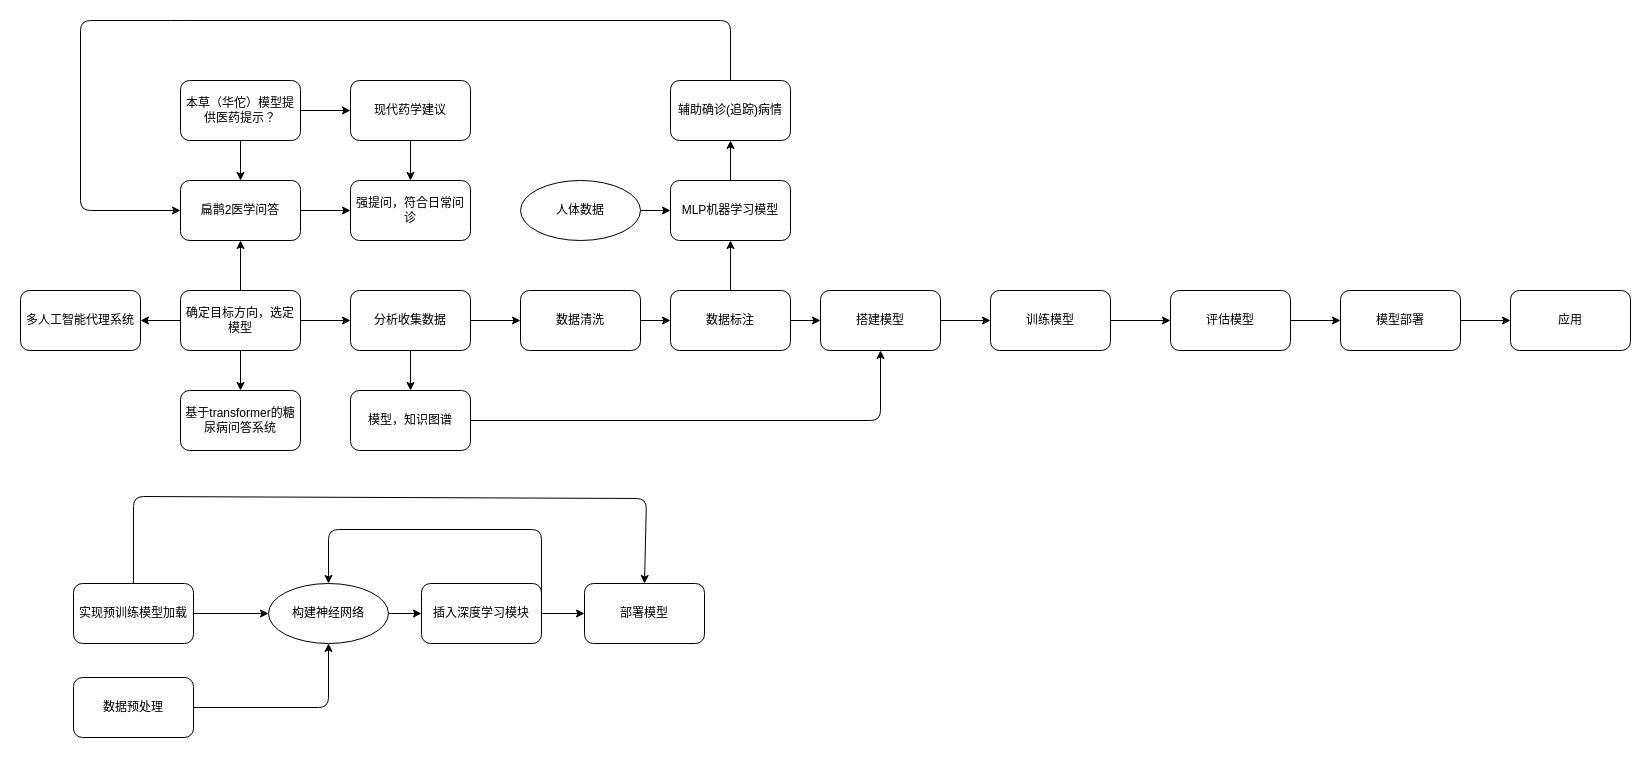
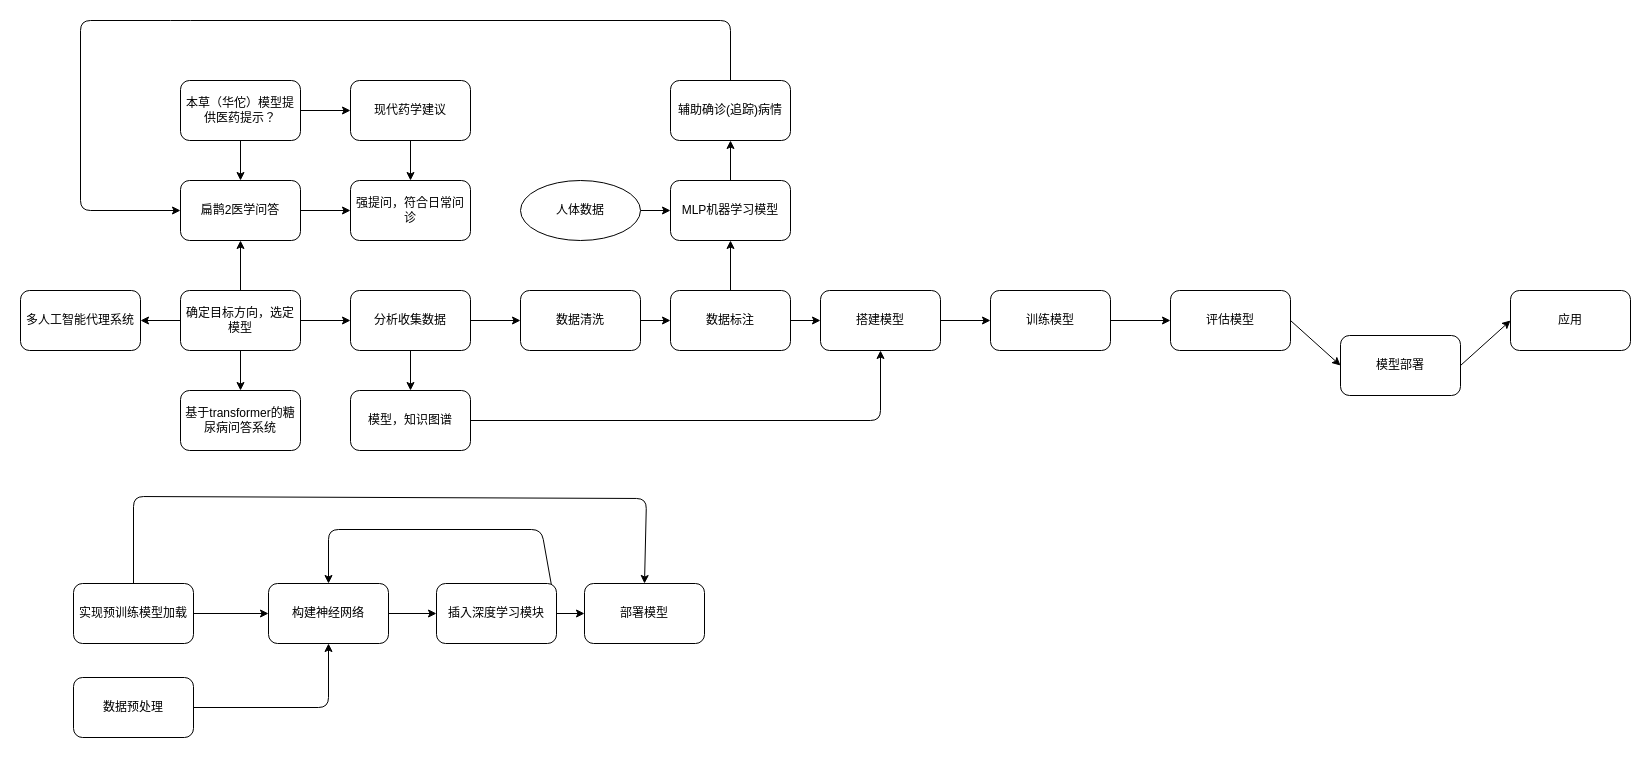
node "模型部署": moved (1401, 321) -> (1401, 366)
node "构建神经网络": shape ellipse -> rounded rectangle
node "插入深度学习模块": moved (482, 614) -> (497, 614)
